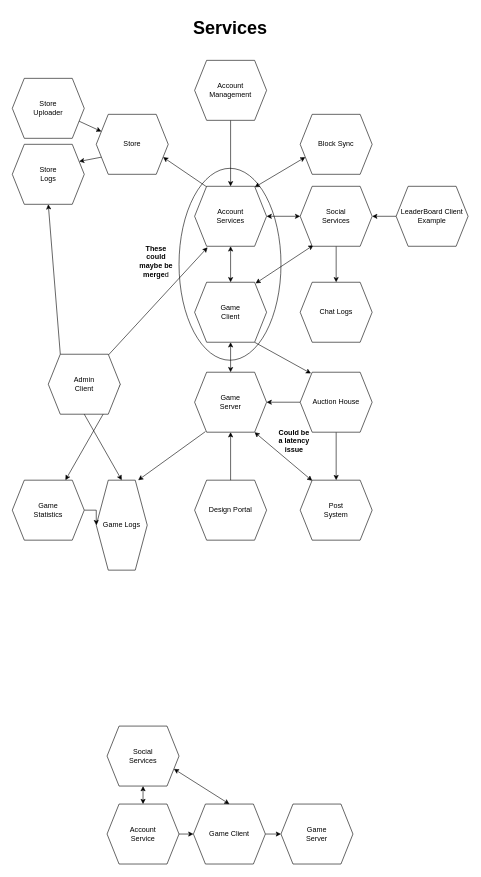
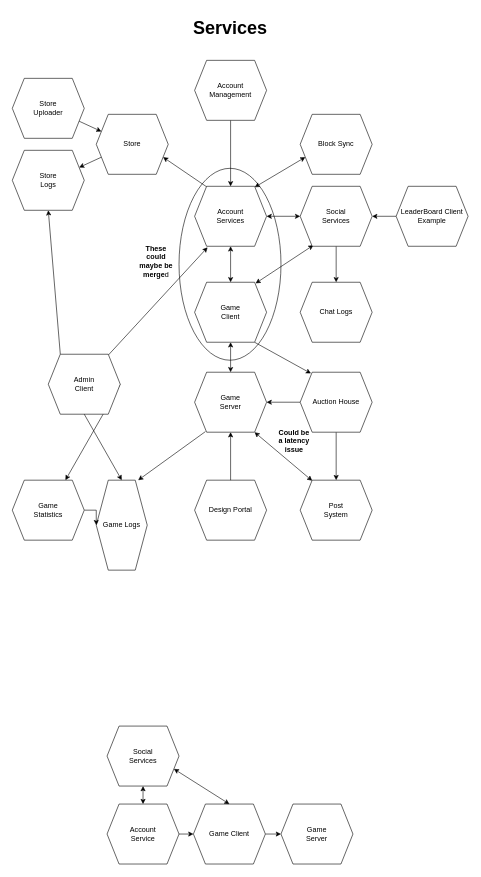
node "Store Logs": moved (48, 174) -> (48, 180)
